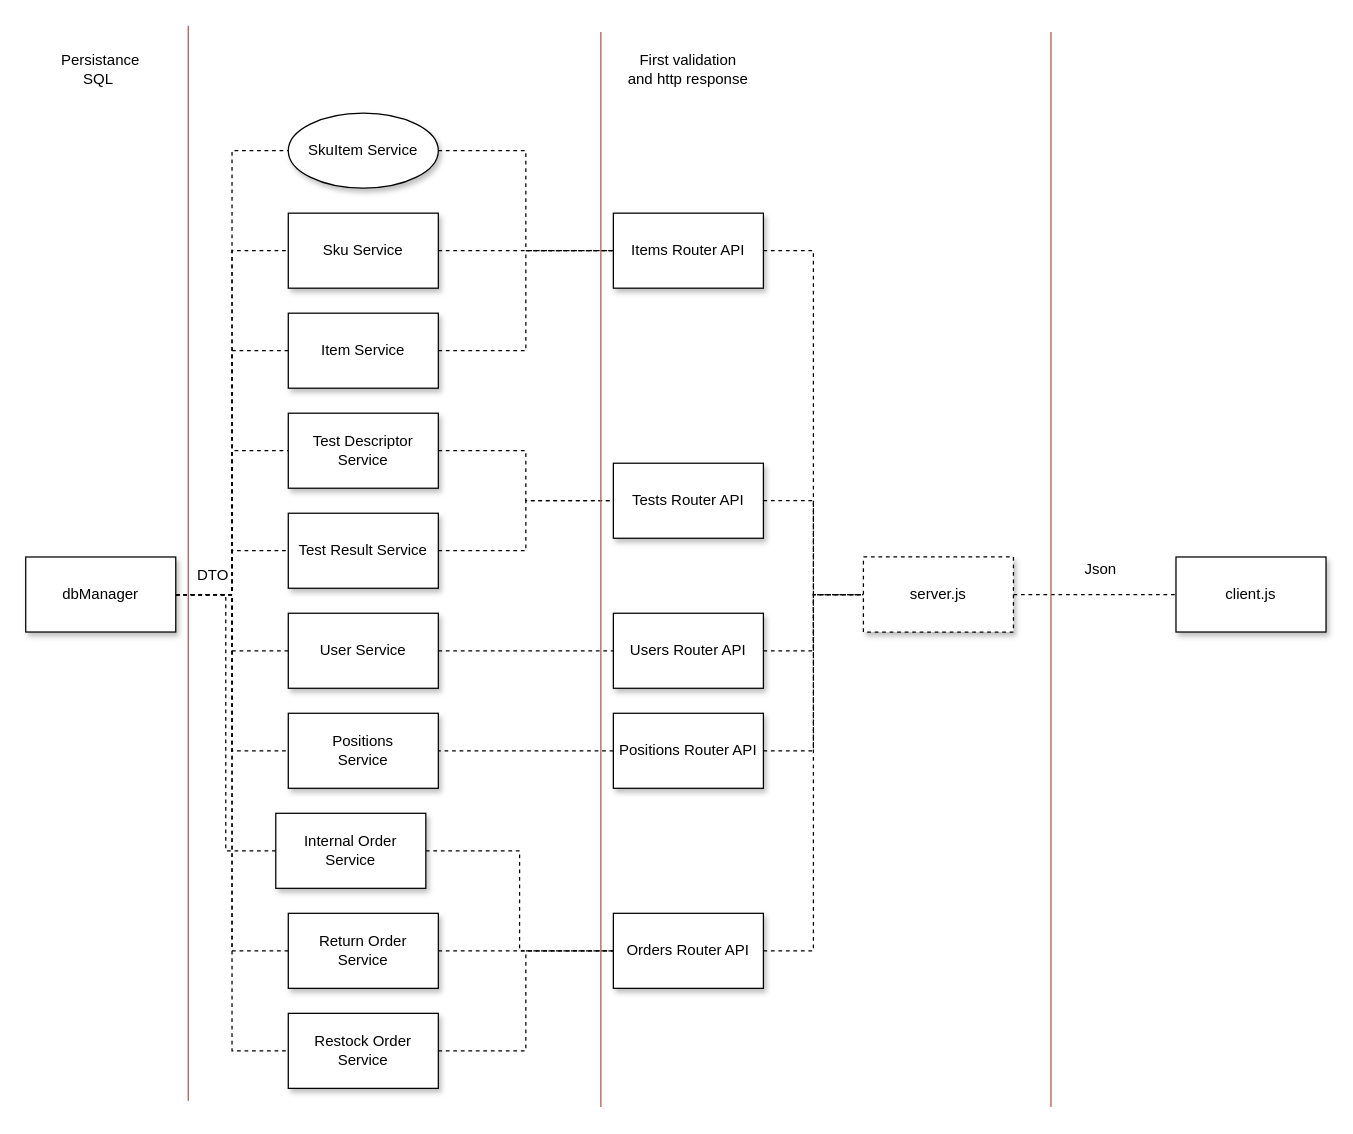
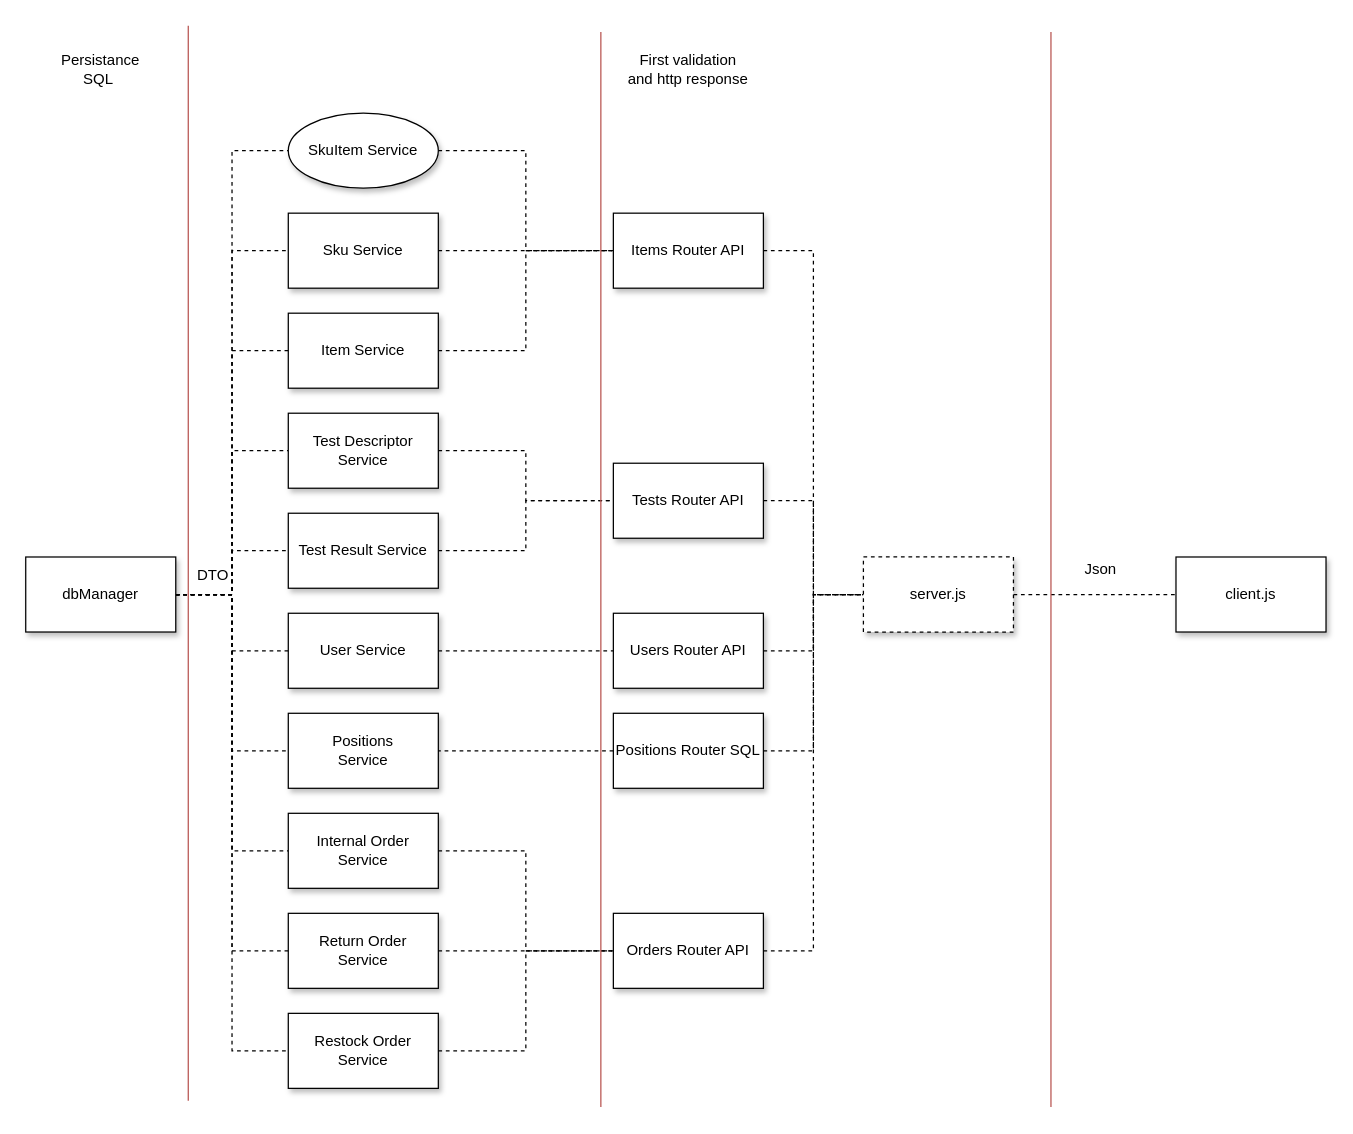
node "Positions Router API": label "Positions Router API" -> "Positions Router SQL"
node "Internal Order Service": moved (351, 851) -> (363, 851)
